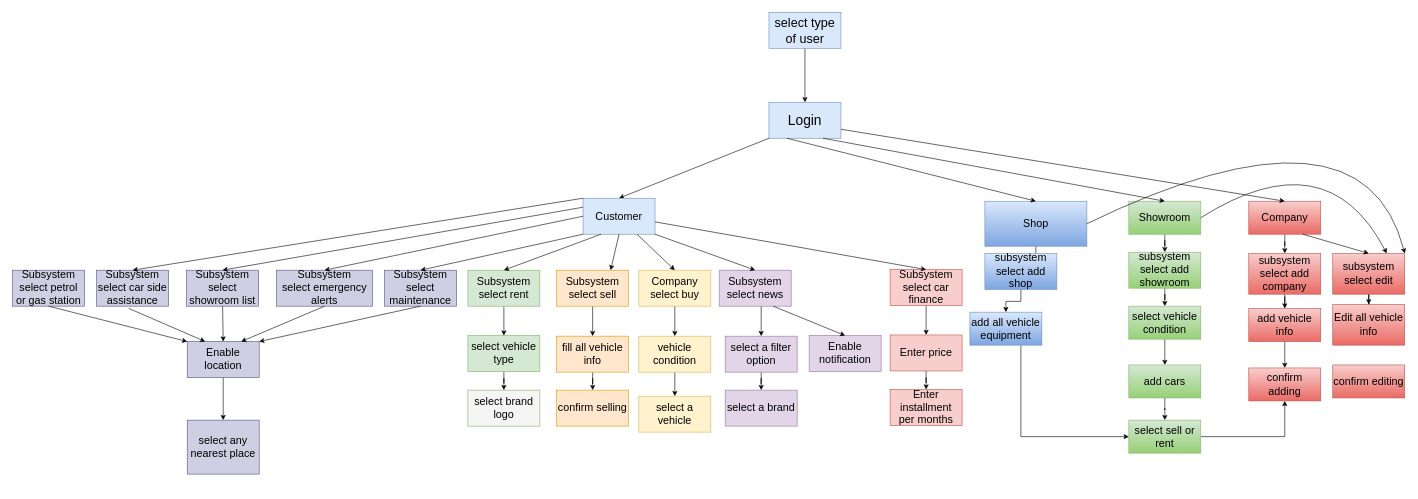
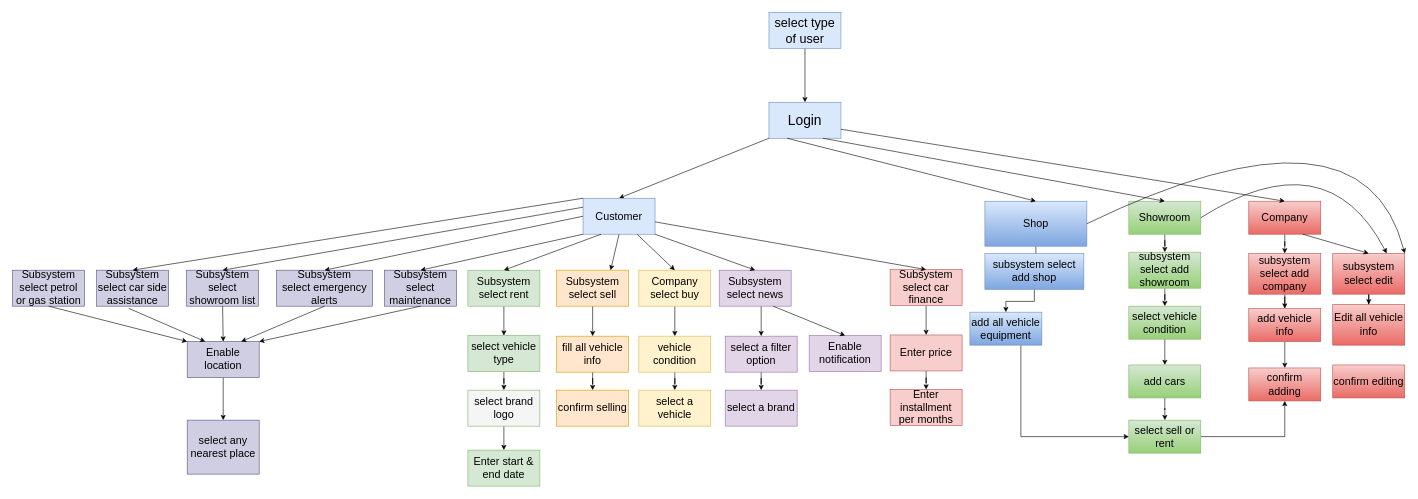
node "subsystem select add shop": size 72x36 -> 99x36
node "select a vehicle": moved (675, 414) -> (675, 408)
edge "select brand logo" -> "Enter start & end date": added
node "Enter start & end date": added
